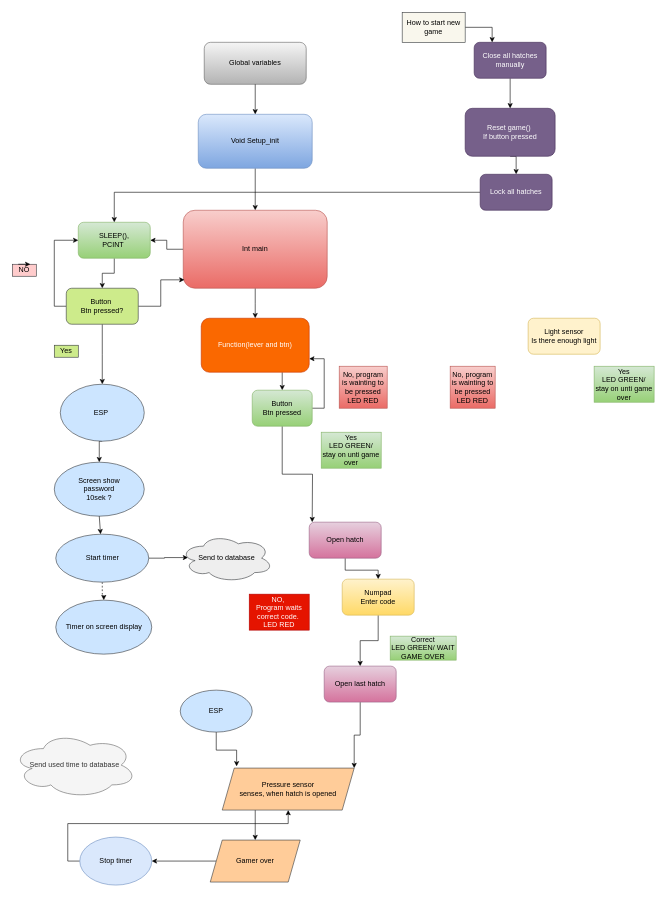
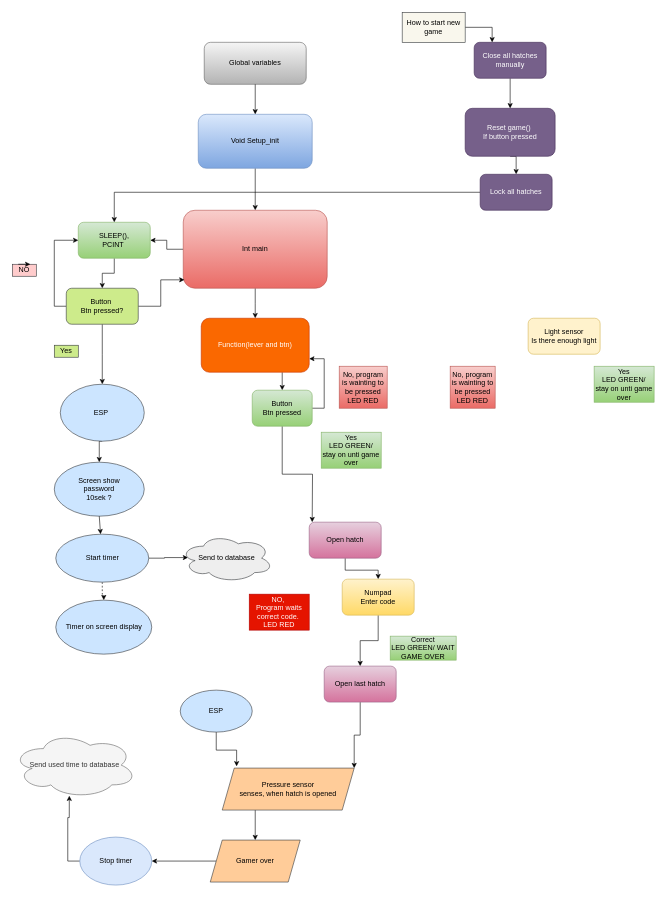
edge "Stop timer" -> "Pressure sensor senses, when hatch is opened": now "Stop timer" -> "Send used time to database"
